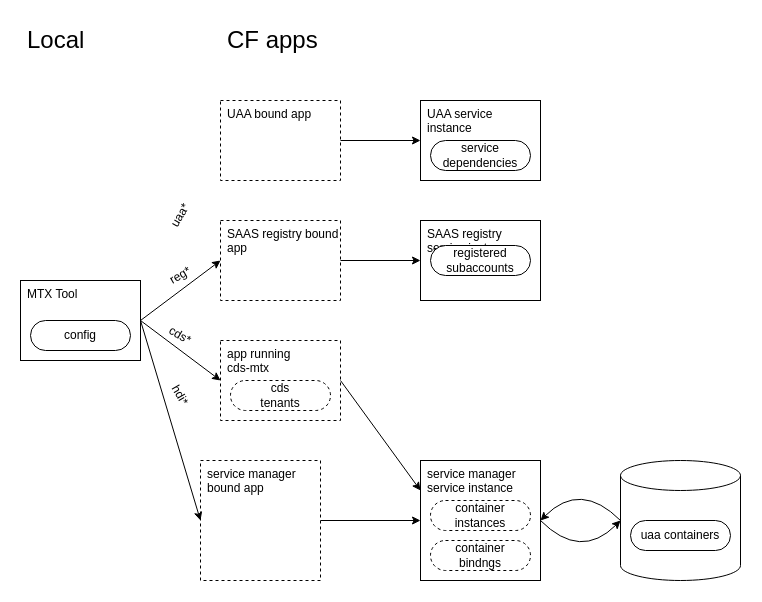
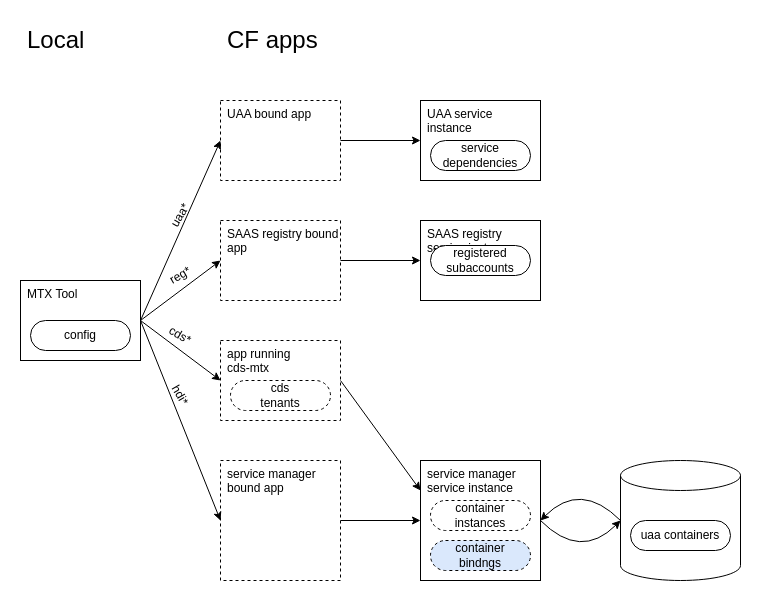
edge "MTX Tool" -> "UAA bound app": added
node "service manager bound app": moved (261, 521) -> (281, 521)
node "container bindngs": fillcolor #ffffff -> #dae8fc
